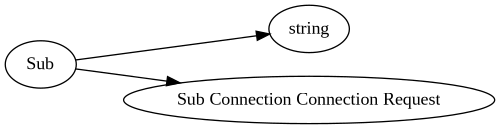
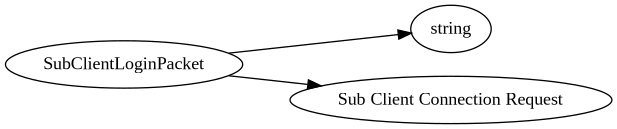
node "Sub": label "Sub" -> "SubClientLoginPacket"
node "Sub Connection Connection Request": label "Sub Connection Connection Request" -> "Sub Client Connection Request"
